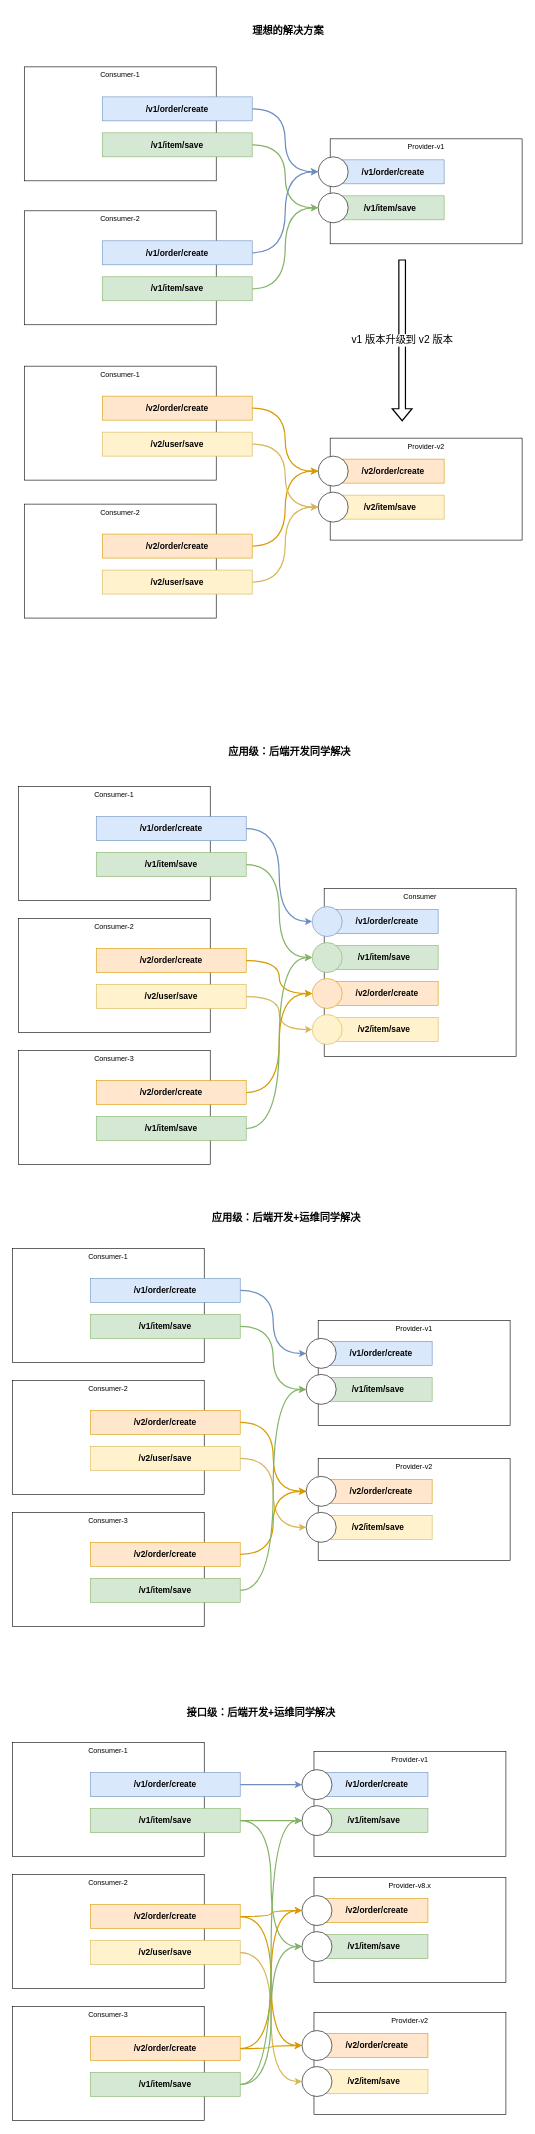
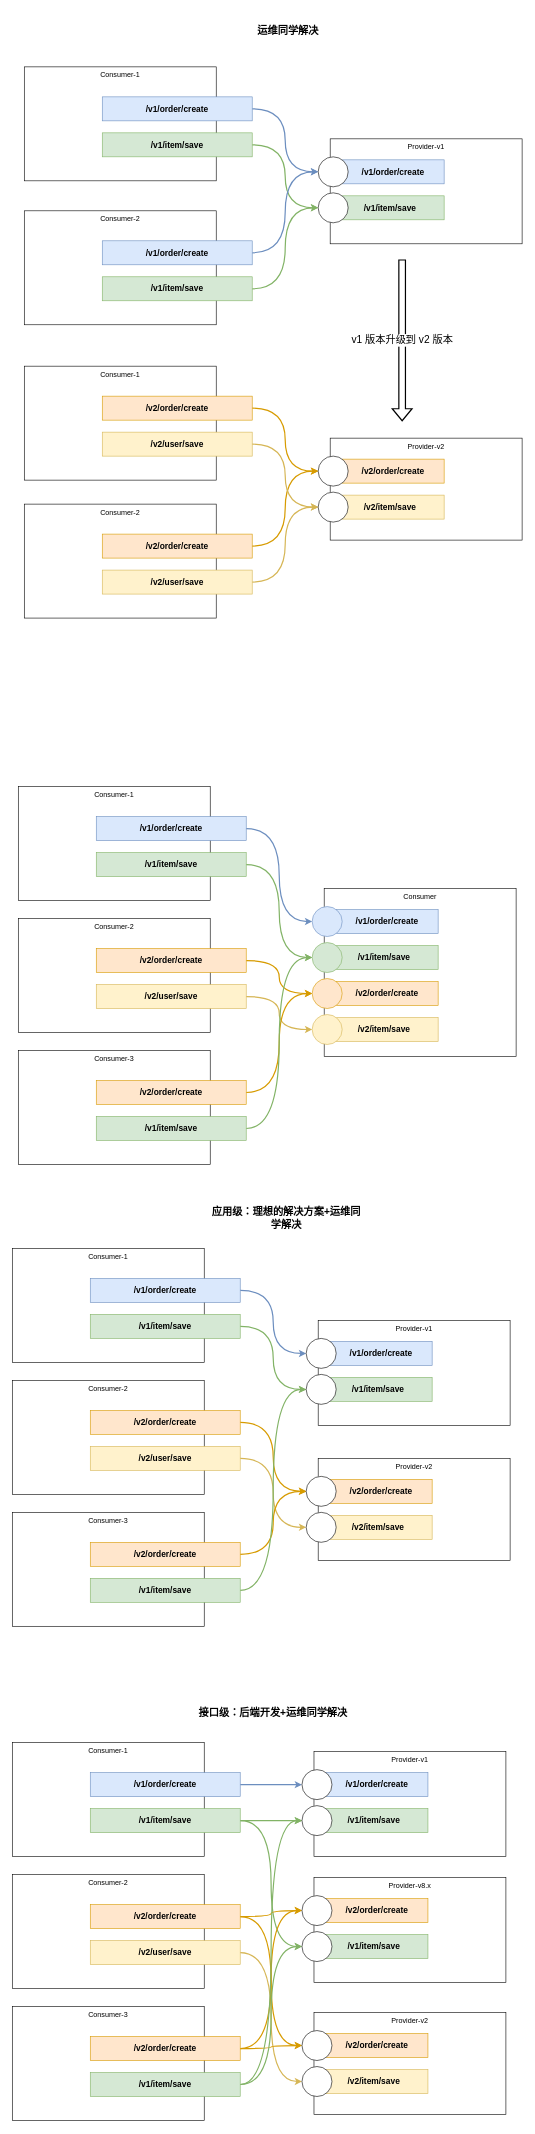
node "理想的解决方案": label "理想的解决方案" -> "运维同学解决"
node "应用级：后端开发同学解决": removed
node "应用级：后端开发+运维同学解决": label "应用级：后端开发+运维同学解决" -> "应用级：理想的解决方案+运维同学解决"
node "接口级：后端开发+运维同学解决": moved (261, 1713) -> (273, 1713)
